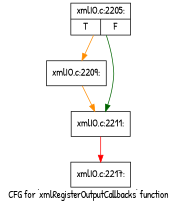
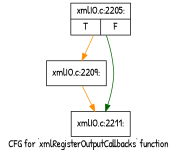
node "xmlIO.c:2217:": removed
